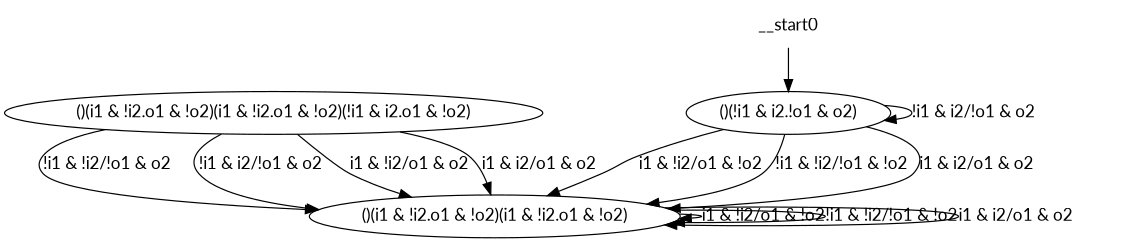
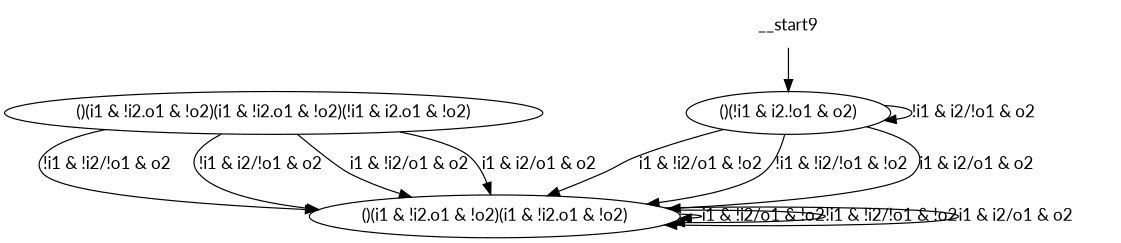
node "__start0": label "__start0" -> "__start9"
